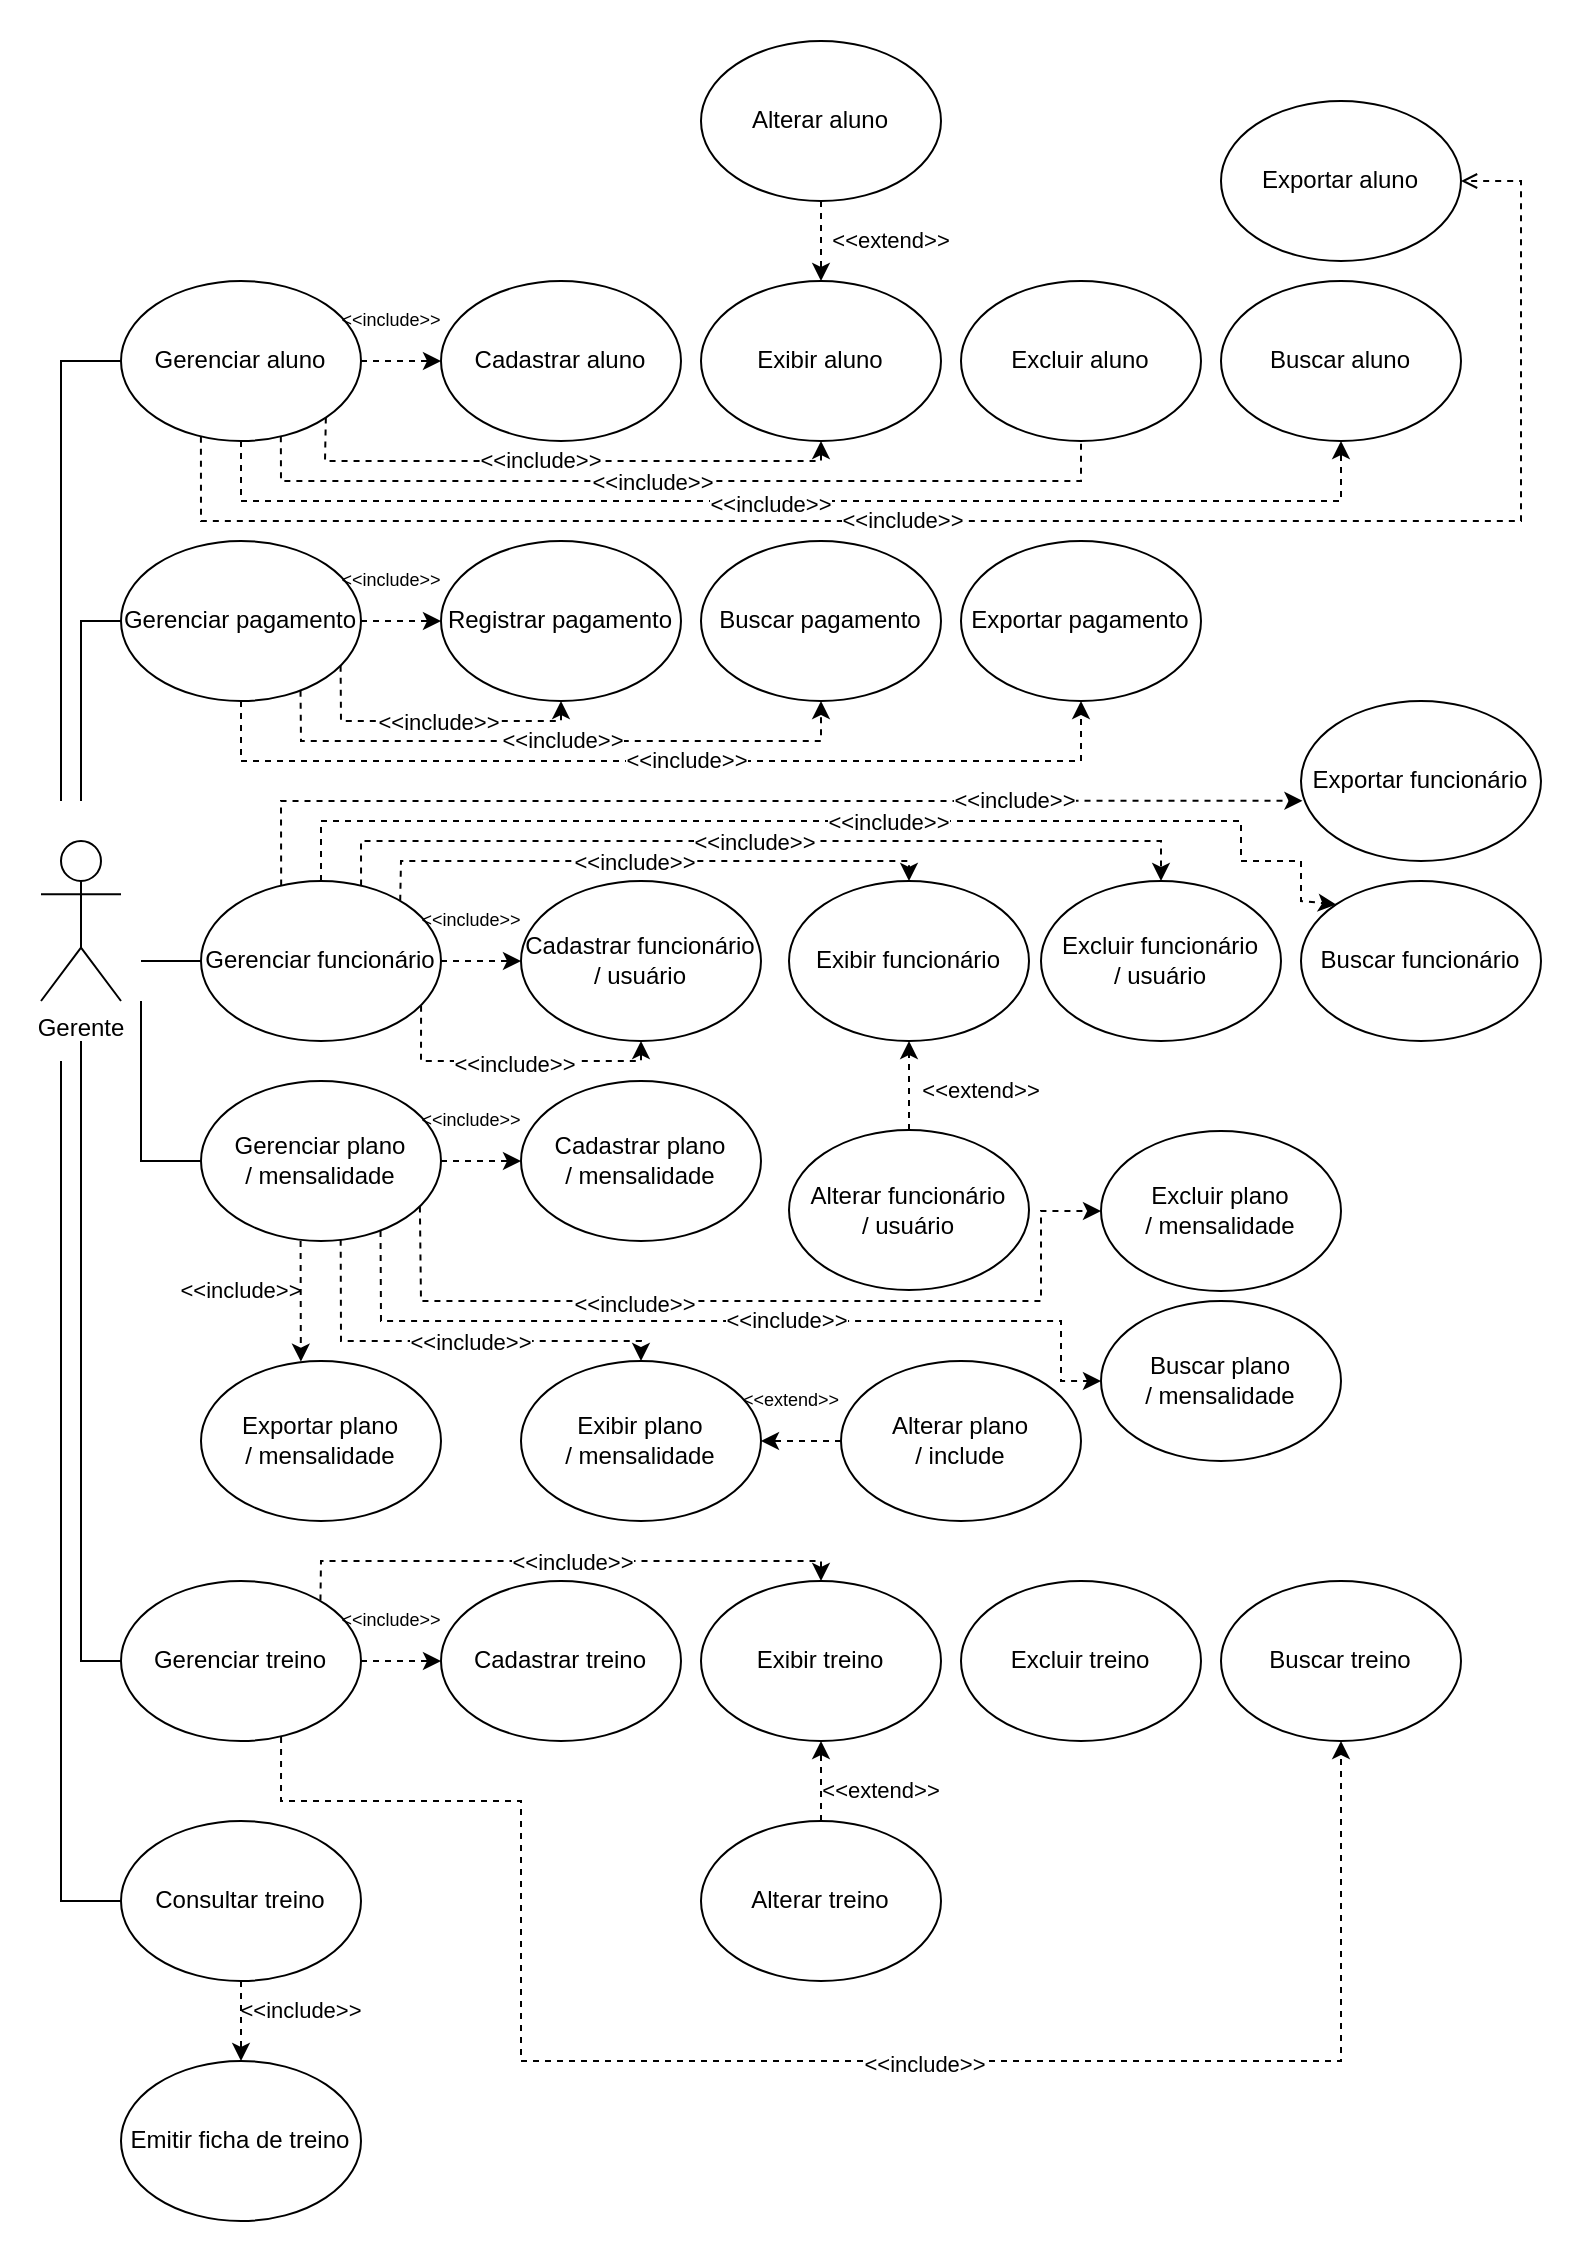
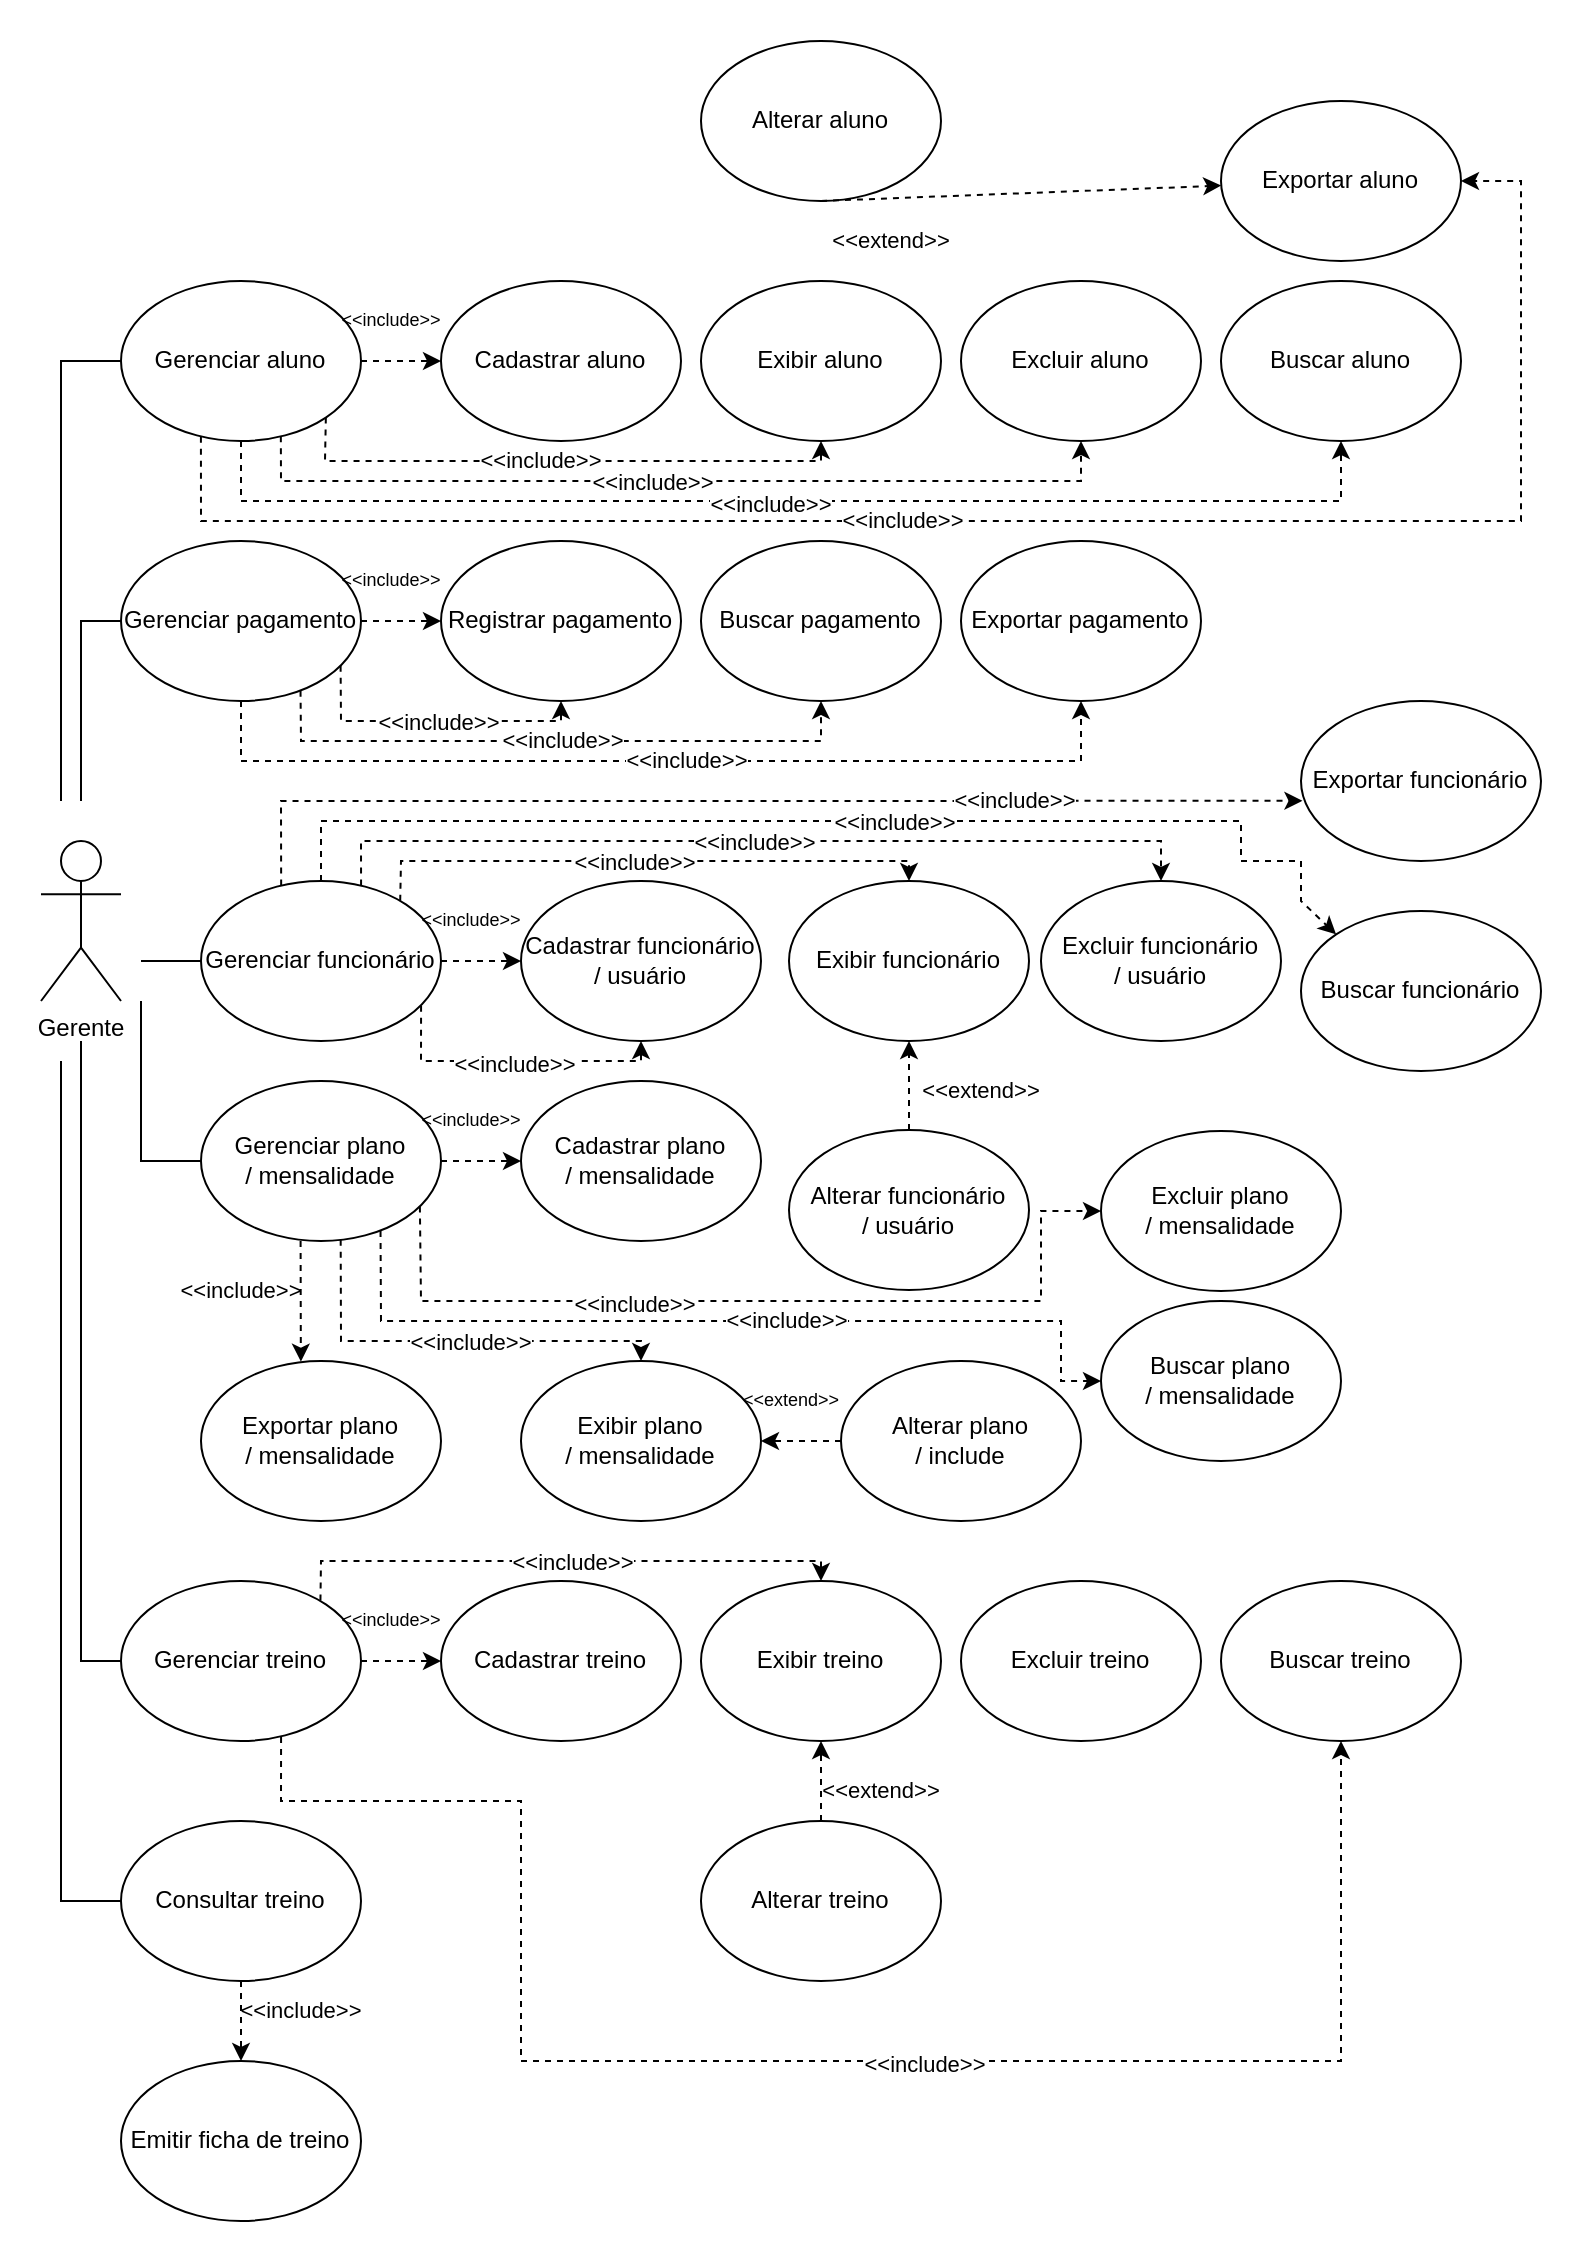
edge "Gerenciar aluno" -> "Exportar aluno": arrowhead open -> classic
edge "Alterar aluno" -> "Exibir aluno": now "Alterar aluno" -> "Exportar aluno"
edge "Gerenciar aluno" -- "Excluir aluno": arrowhead none -> classic
node "Buscar funcionário": moved (1421, 961) -> (1421, 991)
